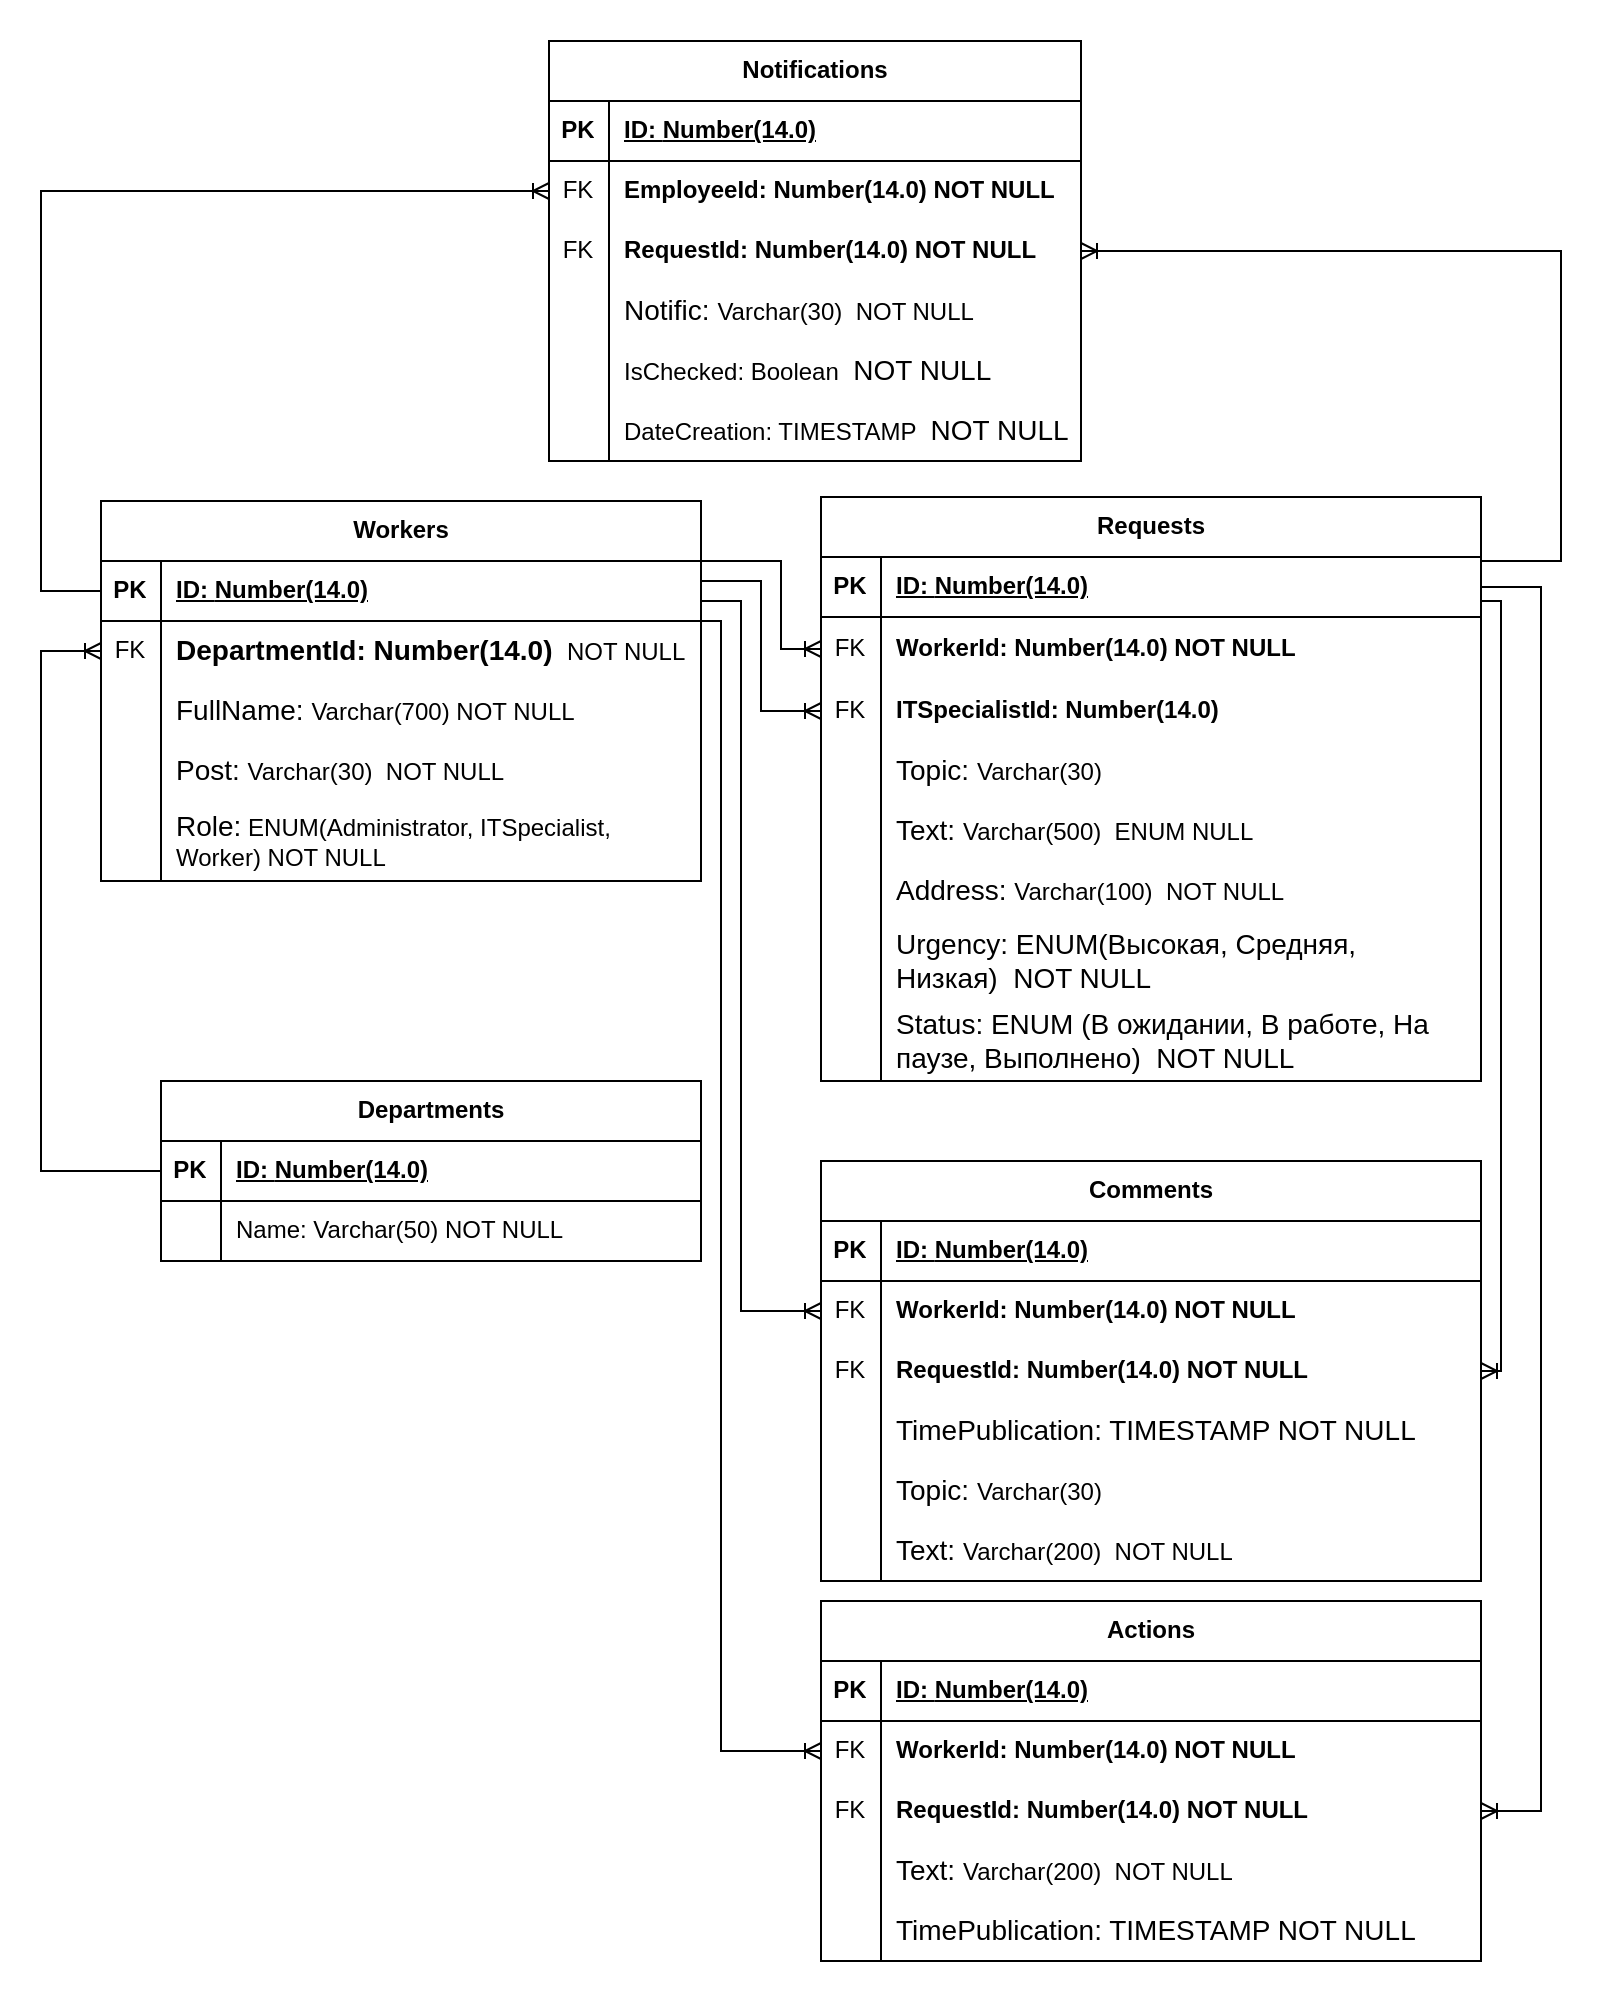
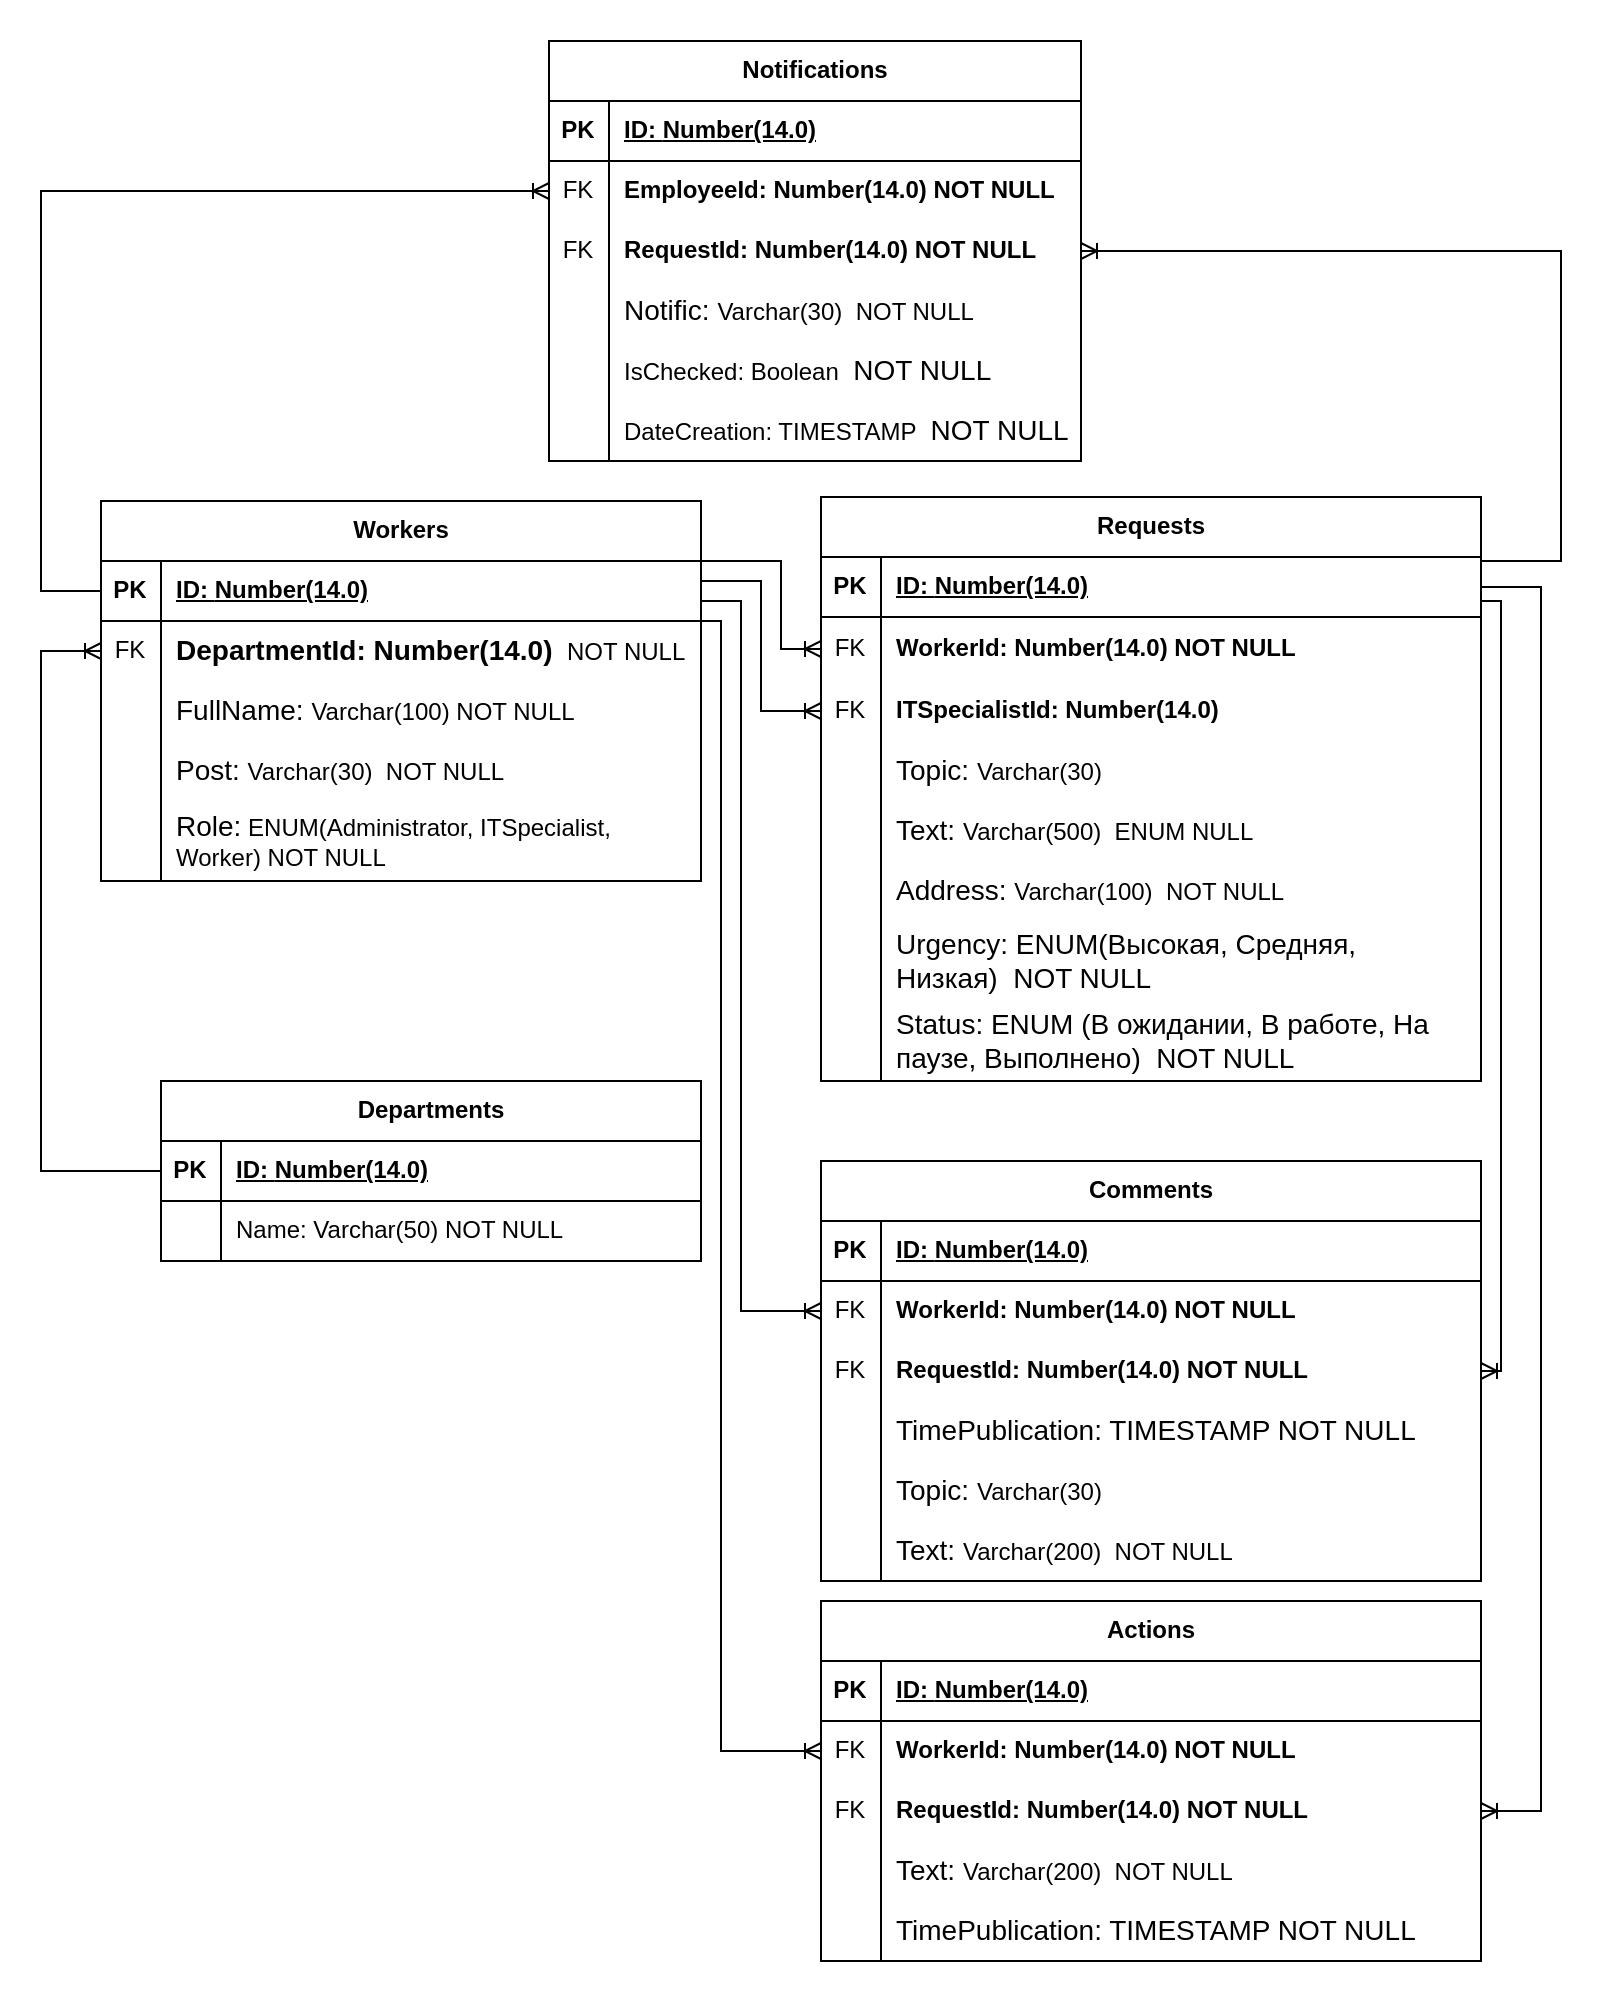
node "FullName: Varchar(700) NOT NULL": label "FullName: Varchar(700) NOT NULL" -> "FullName: Varchar(100) NOT NULL"
